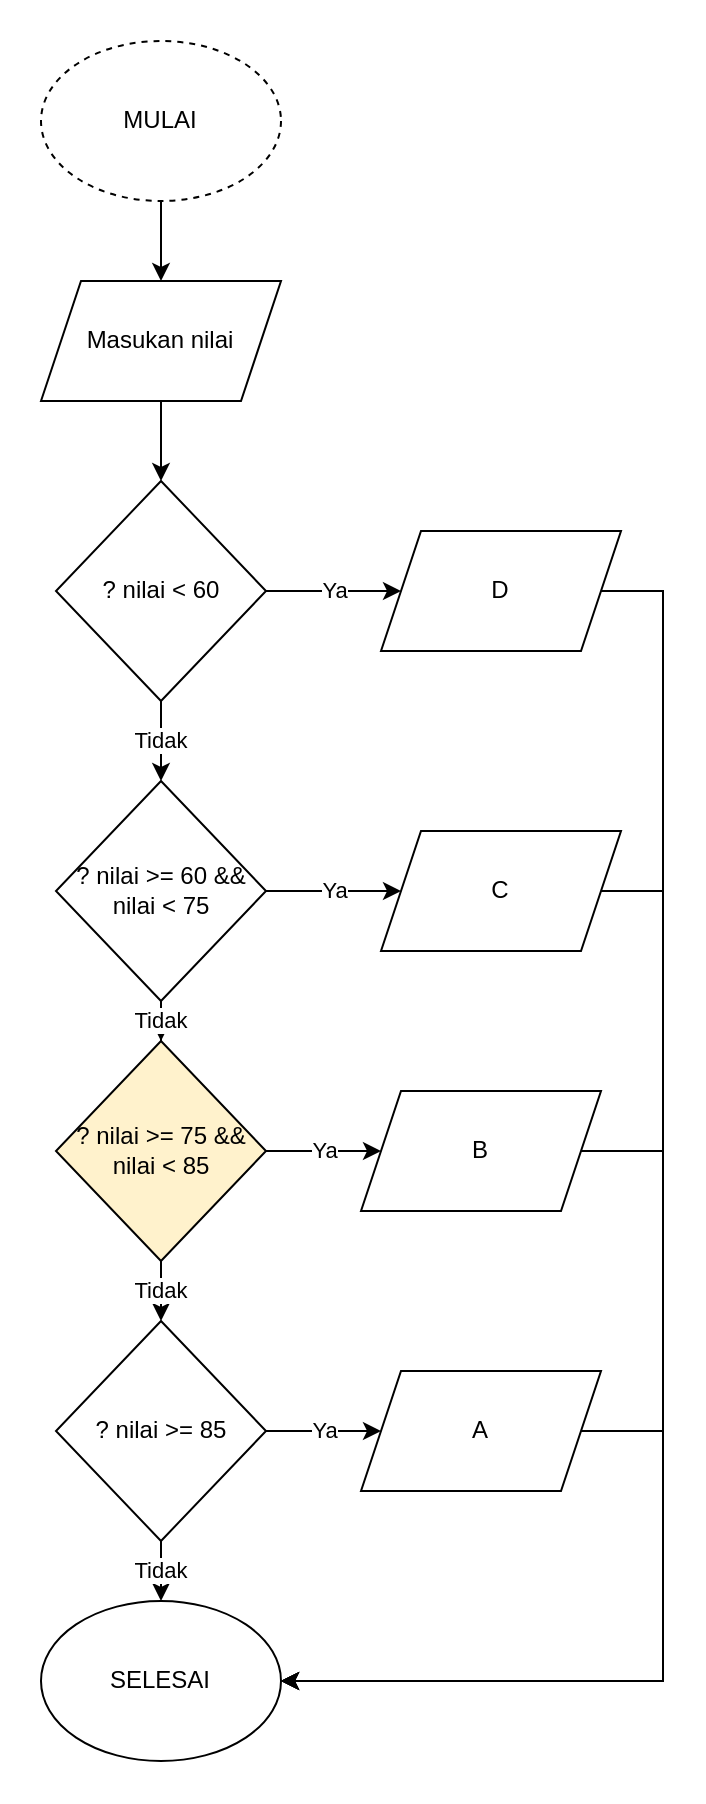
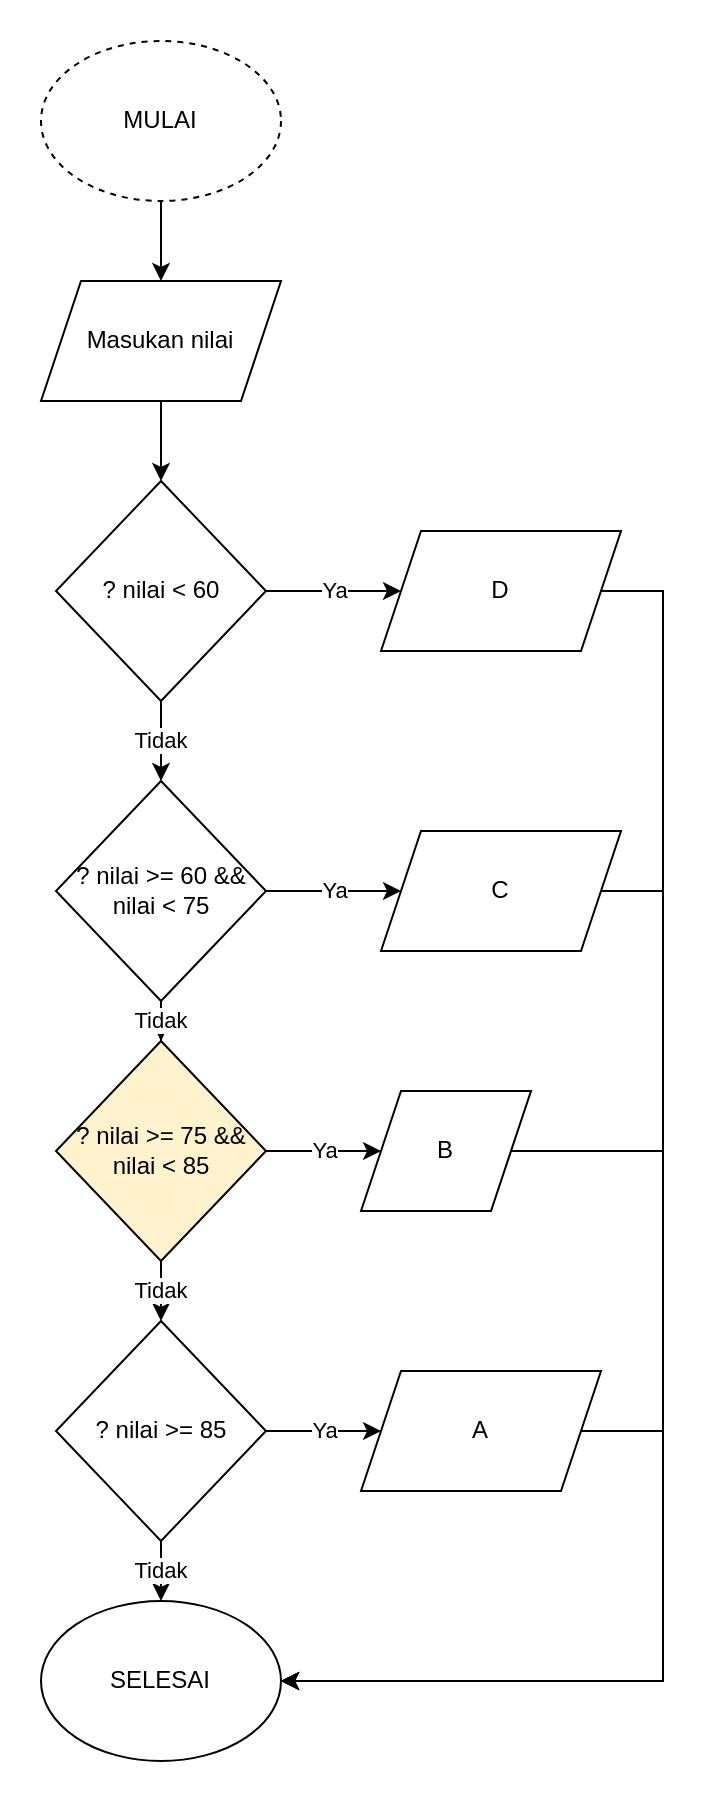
node "B": size 240x120 -> 170x120
